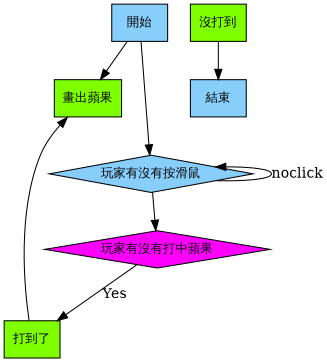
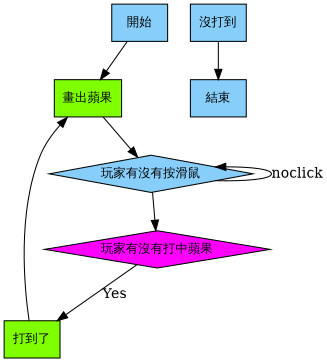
node "沒打到": fillcolor #7fff00 -> #87cefa
edge "開始" -> "玩家有沒有按滑鼠": now "畫出蘋果" -> "玩家有沒有按滑鼠"
